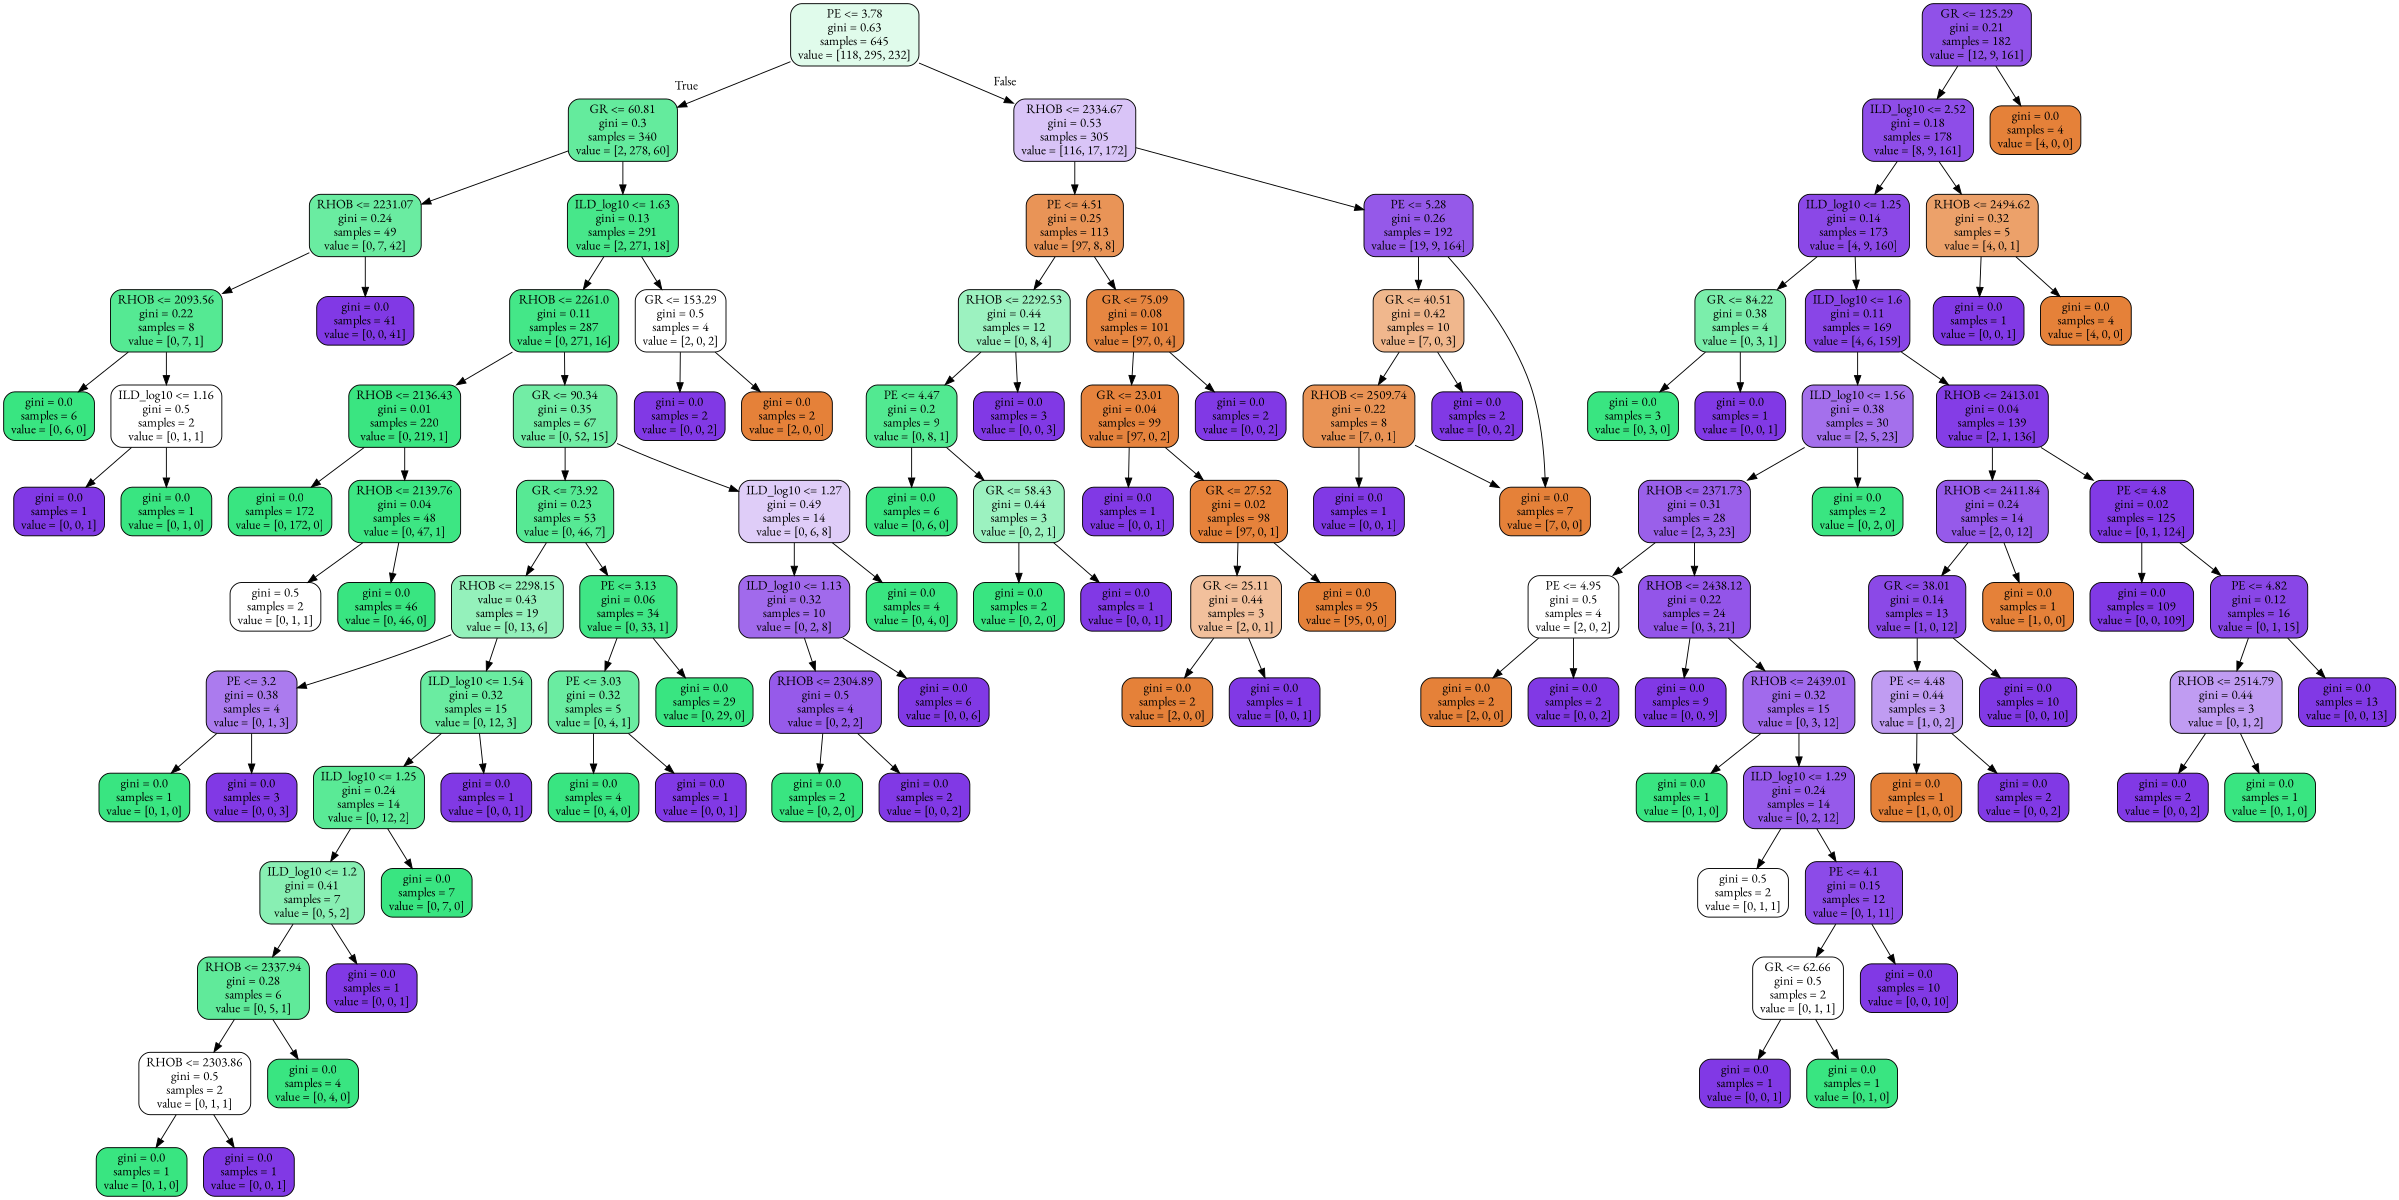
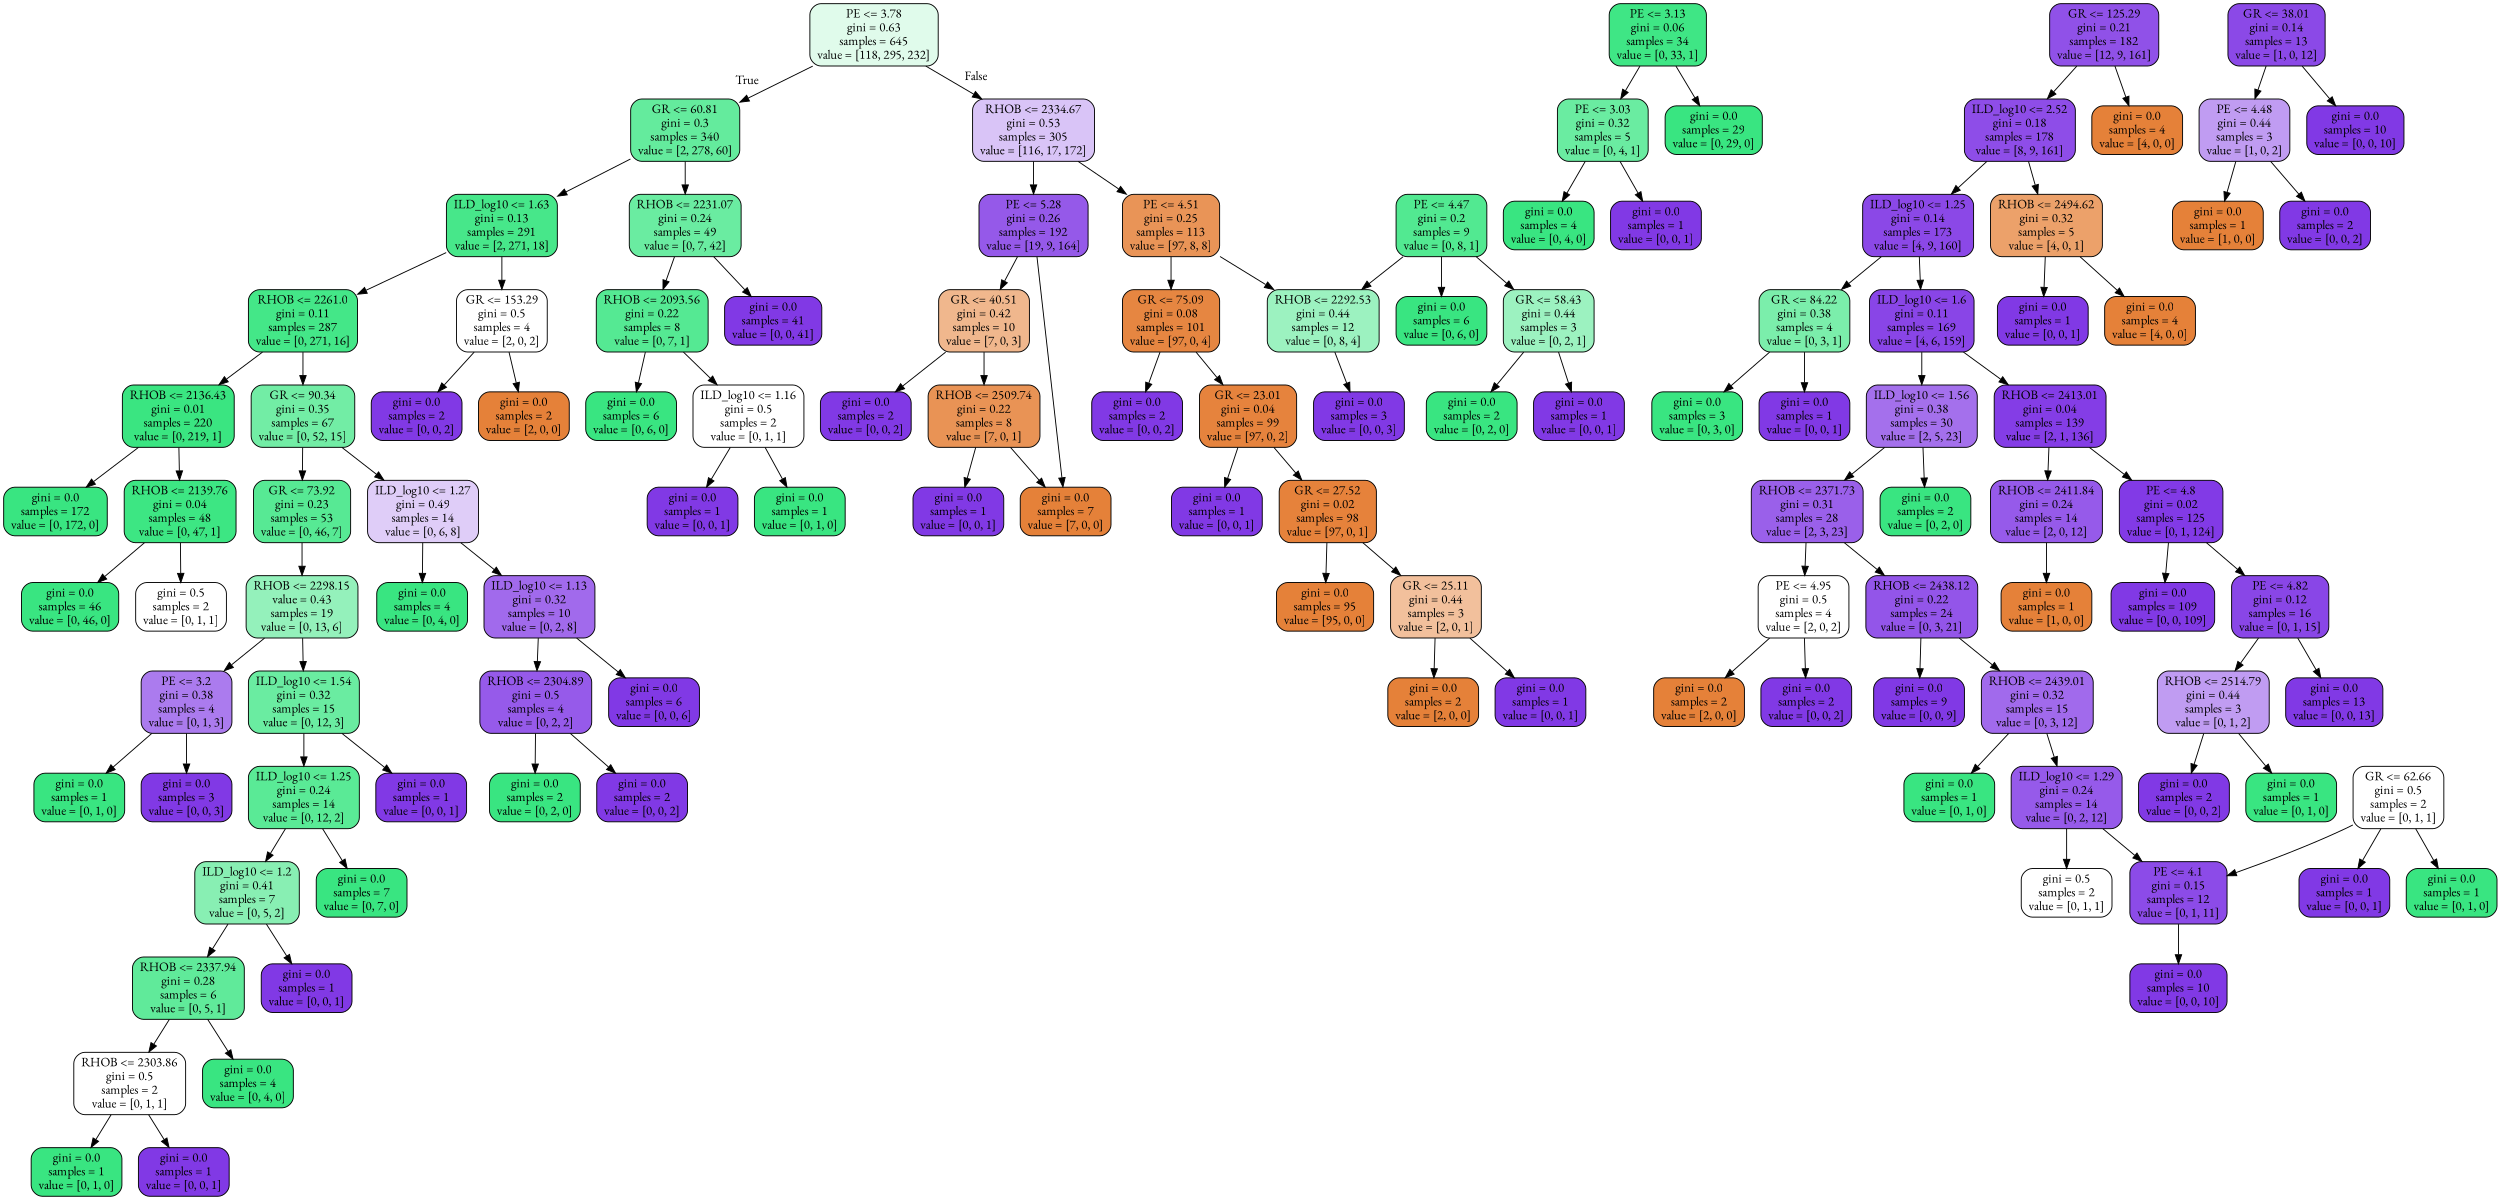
edge "RHOB <= 2292.53 gini = 0.44 samples = 12 value = [0, 8, 4]" -> "PE <= 4.47 gini = 0.2 samples = 9 value = [0, 8, 1]": reversed
edge "GR <= 73.92 gini = 0.23 samples = 53 value = [0, 46, 7]" -> "PE <= 3.13 gini = 0.06 samples = 34 value = [0, 33, 1]": removed
edge "RHOB <= 2411.84 gini = 0.24 samples = 14 value = [2, 0, 12]" -> "GR <= 38.01 gini = 0.14 samples = 13 value = [1, 0, 12]": removed
edge "PE <= 4.1 gini = 0.15 samples = 12 value = [0, 1, 11]" -> "GR <= 62.66 gini = 0.5 samples = 2 value = [0, 1, 1]": reversed
